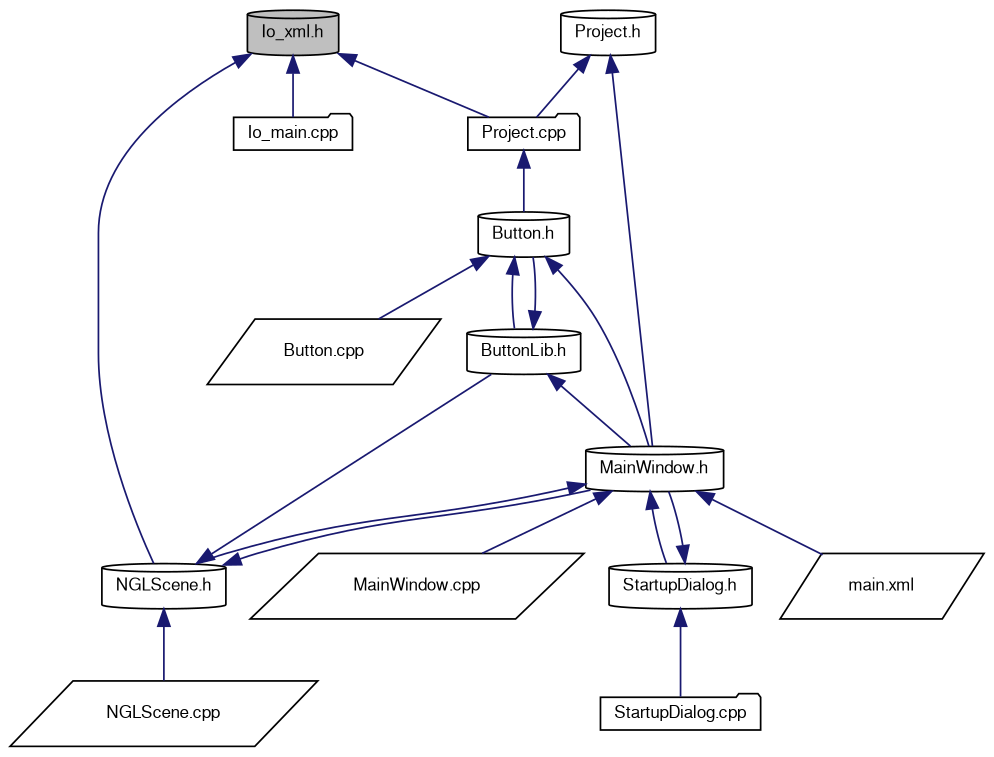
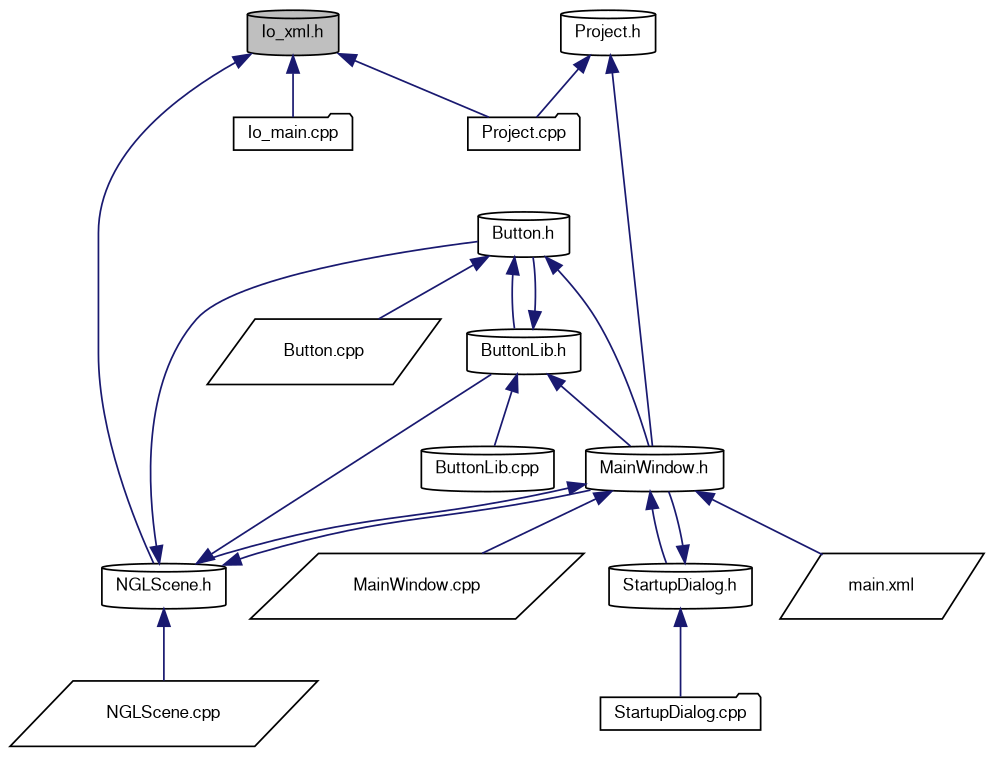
edge "Button.h" -> "Project.cpp": now "Button.h" -> "NGLScene.h"
node "ButtonLib.cpp": added
